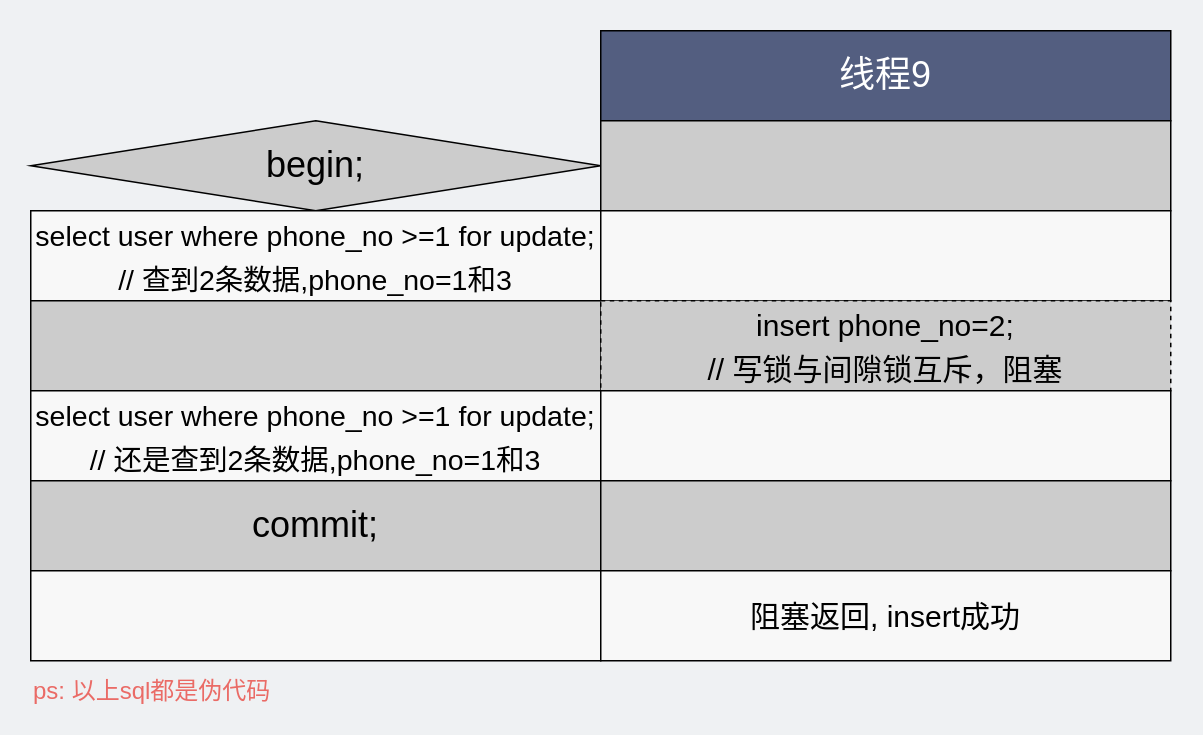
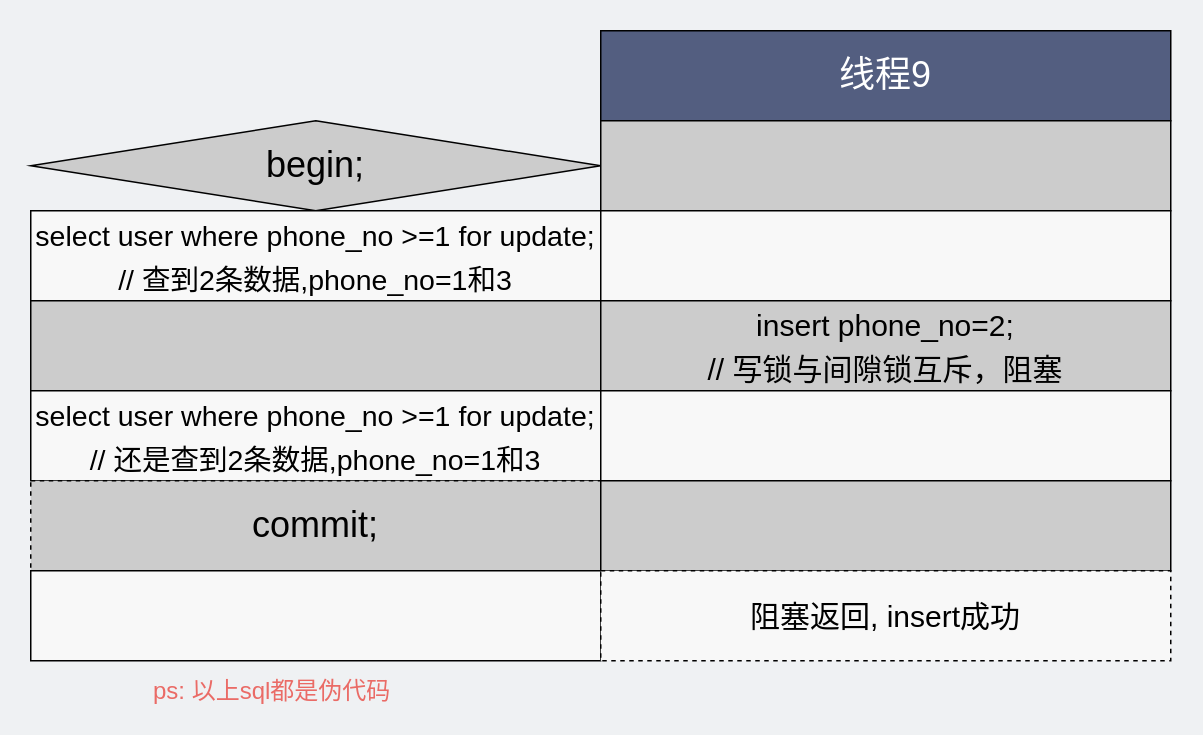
node "insert phone_no=2; // 写锁与间隙锁互斥，阻塞": style dashed -> solid
node "commit;": style solid -> dashed
node "阻塞返回, insert成功": style solid -> dashed
node "ps: 以上sql都是伪代码": moved (189, 687) -> (309, 687)
